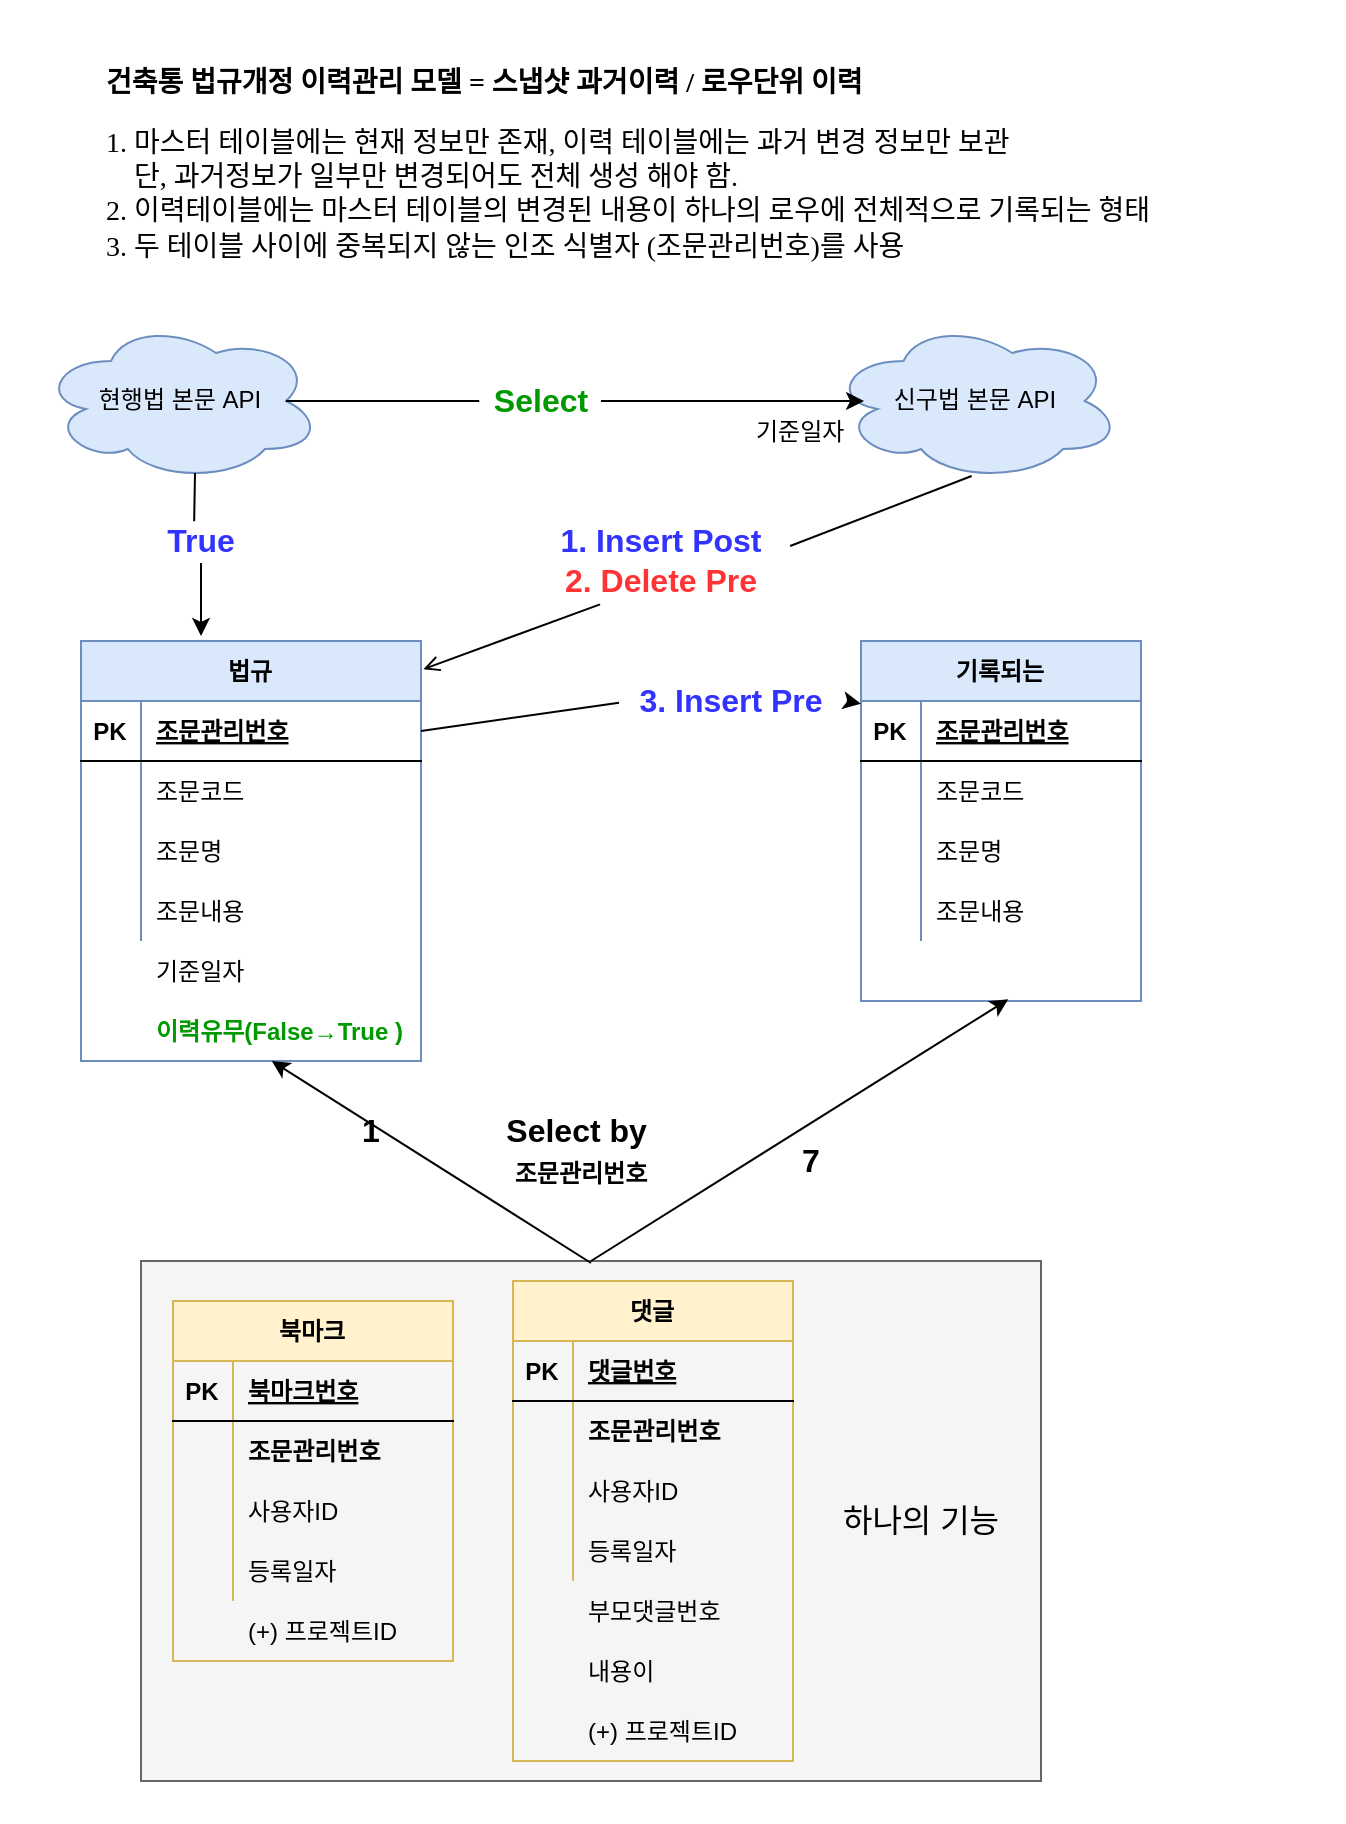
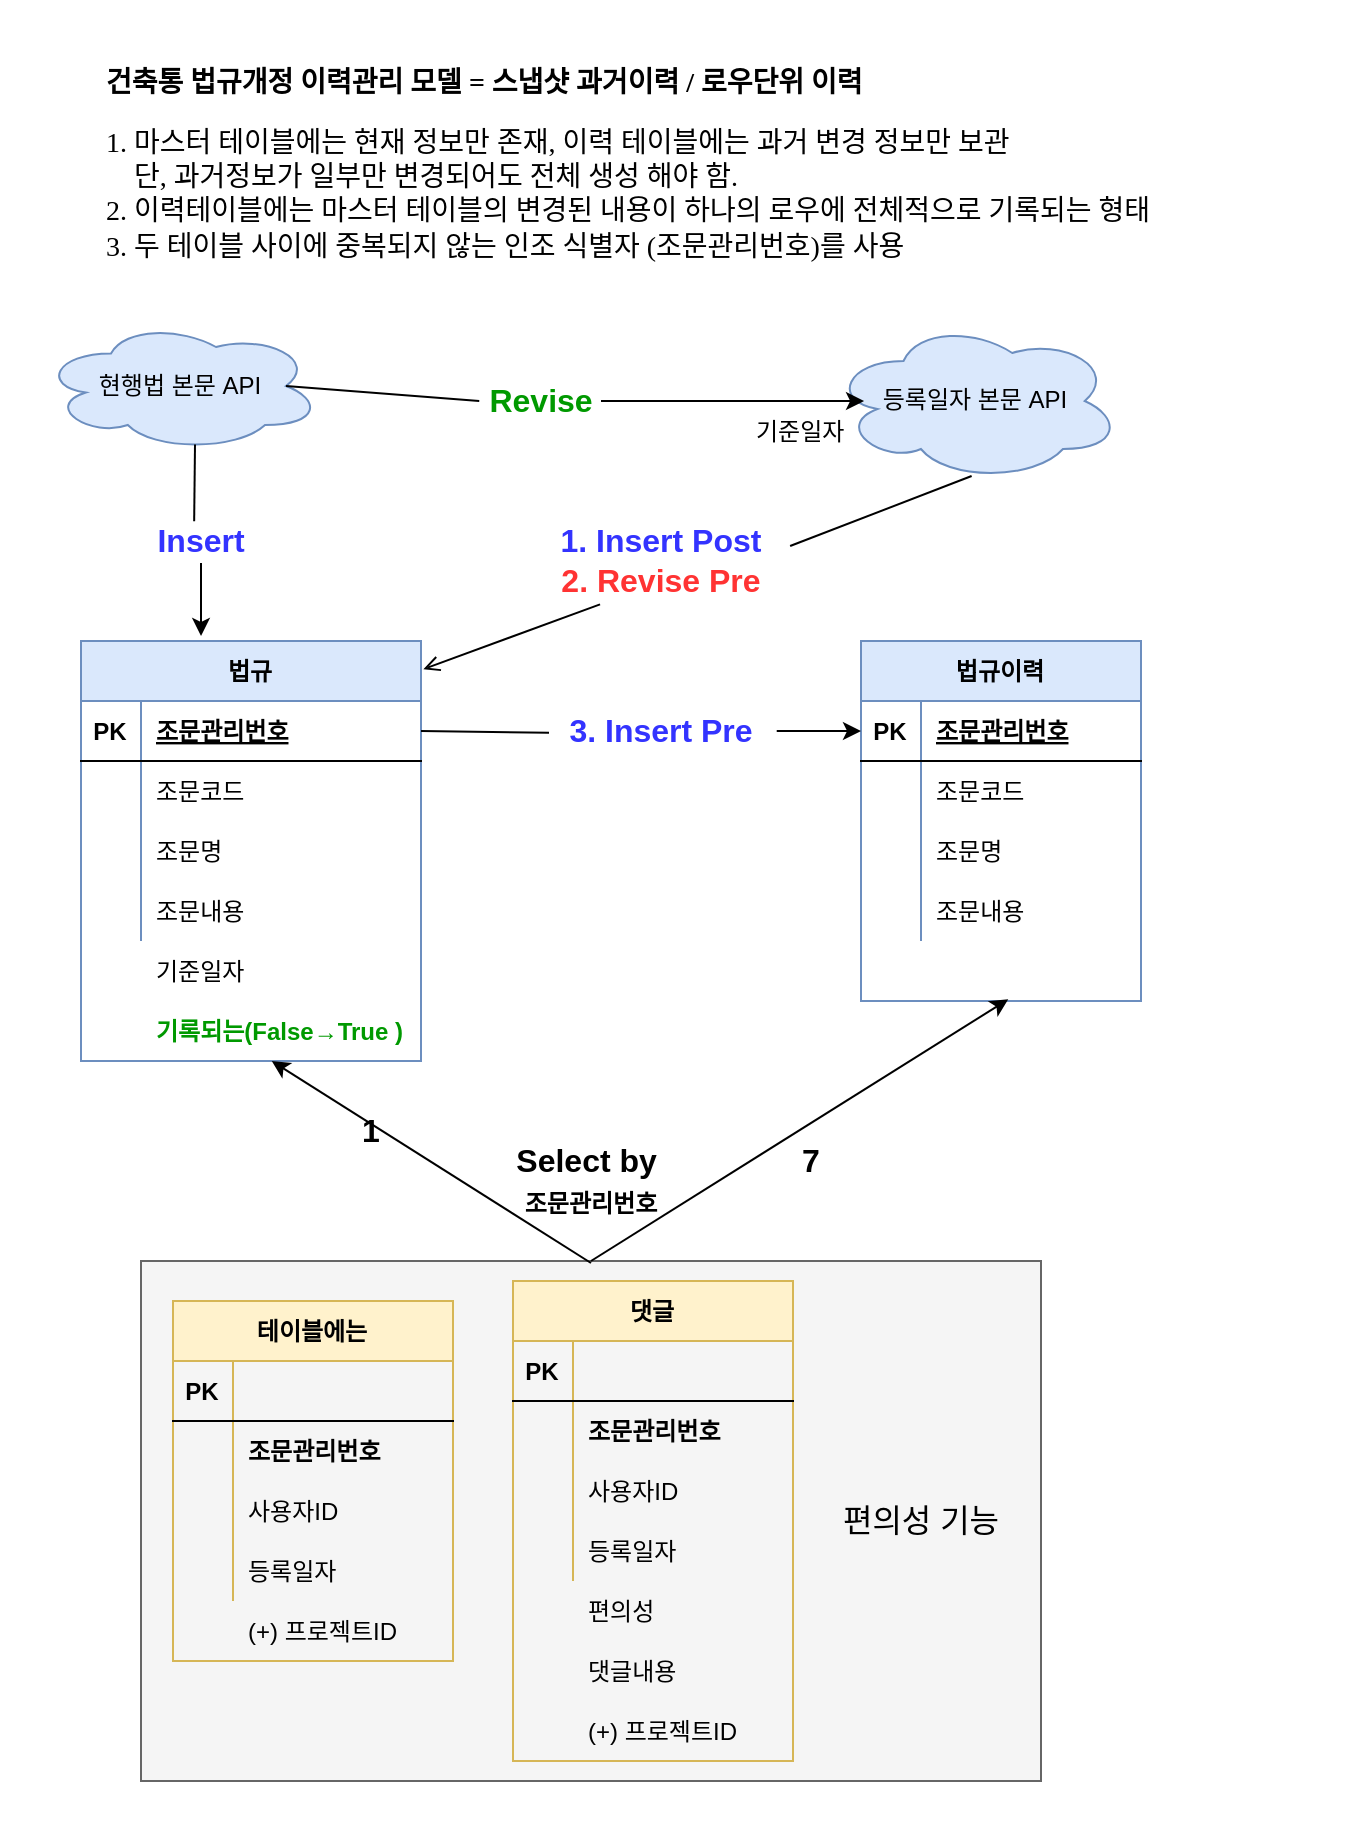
node "현행법 본문 API": size 280x160 -> 280x130
node "Select": label "Select" -> "Revise"
node "신구법 본문 API": label "신구법 본문 API" -> "등록일자 본문 API"
node "True": label "True" -> "Insert"
node "1. Insert Post 2. Delete Pre": label "1. Insert Post 2. Delete Pre" -> "1. Insert Post 2. Revise Pre"
node "기록되는": label "기록되는" -> "법규이력"
node "3. Insert Pre": moved (731, 701) -> (661, 731)
node "이력유무(False→True )": label "이력유무(False→True )" -> "기록되는(False→True )"
node "Select by 조문관리번호": moved (581, 1151) -> (591, 1181)
node "북마크": label "북마크" -> "테이블에는"
node "댓글번호": removed
node "북마크번호": removed
node "하나의 기능": label "하나의 기능" -> "편의성 기능"
node "부모댓글번호": label "부모댓글번호" -> "편의성"
node "내용이": label "내용이" -> "댓글내용"
